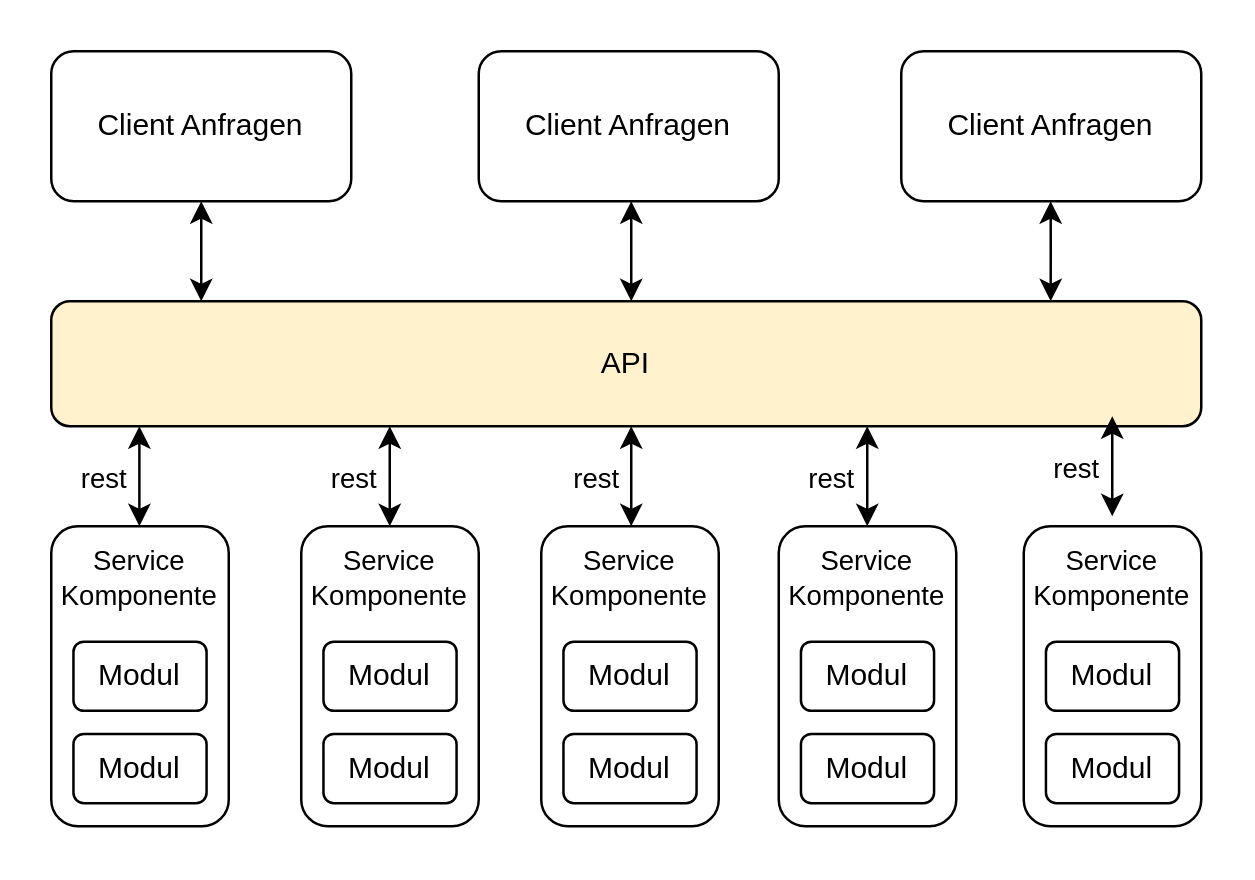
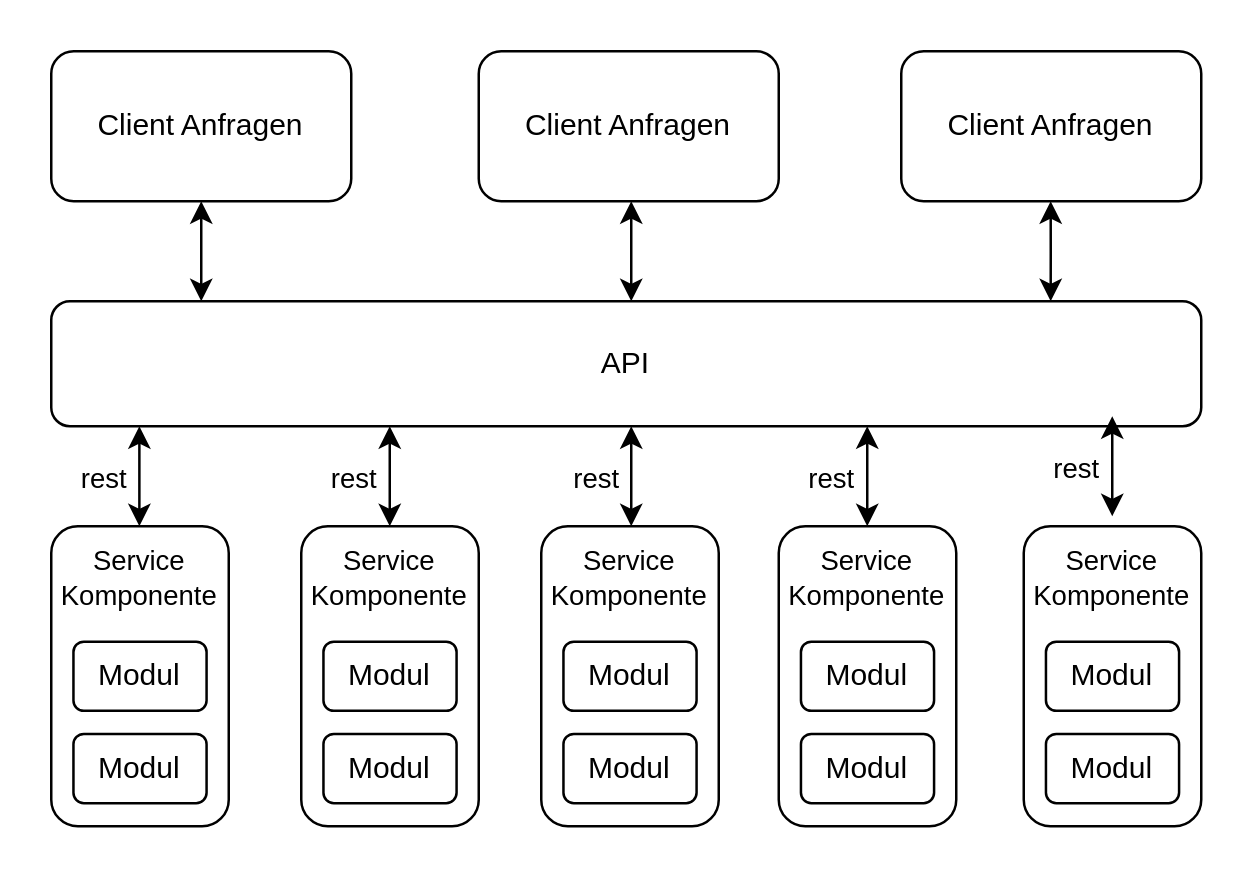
node "API": fillcolor #fff2cc -> #ffffff
